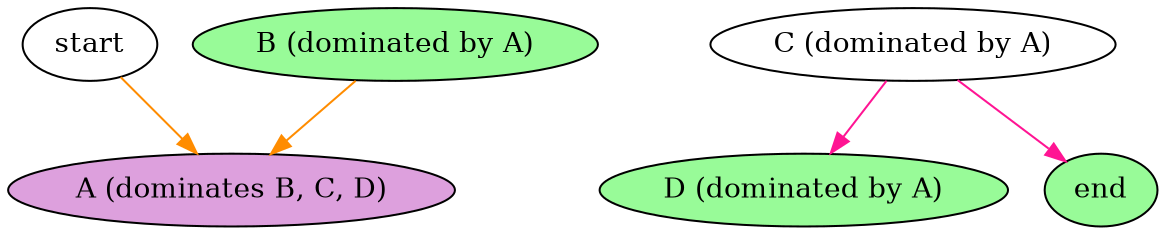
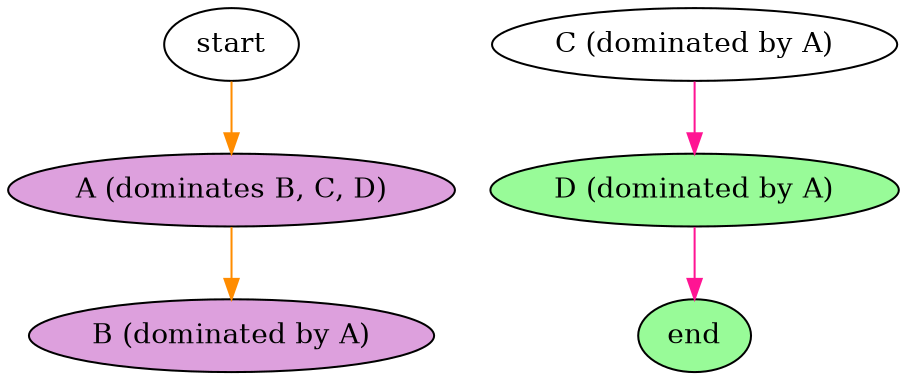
node "B (dominated by A)": fillcolor palegreen -> plum
edge "B (dominated by A)" -> "A (dominates B, C, D)": reversed
edge "C (dominated by A)" -> "end": now "D (dominated by A)" -> "end"
